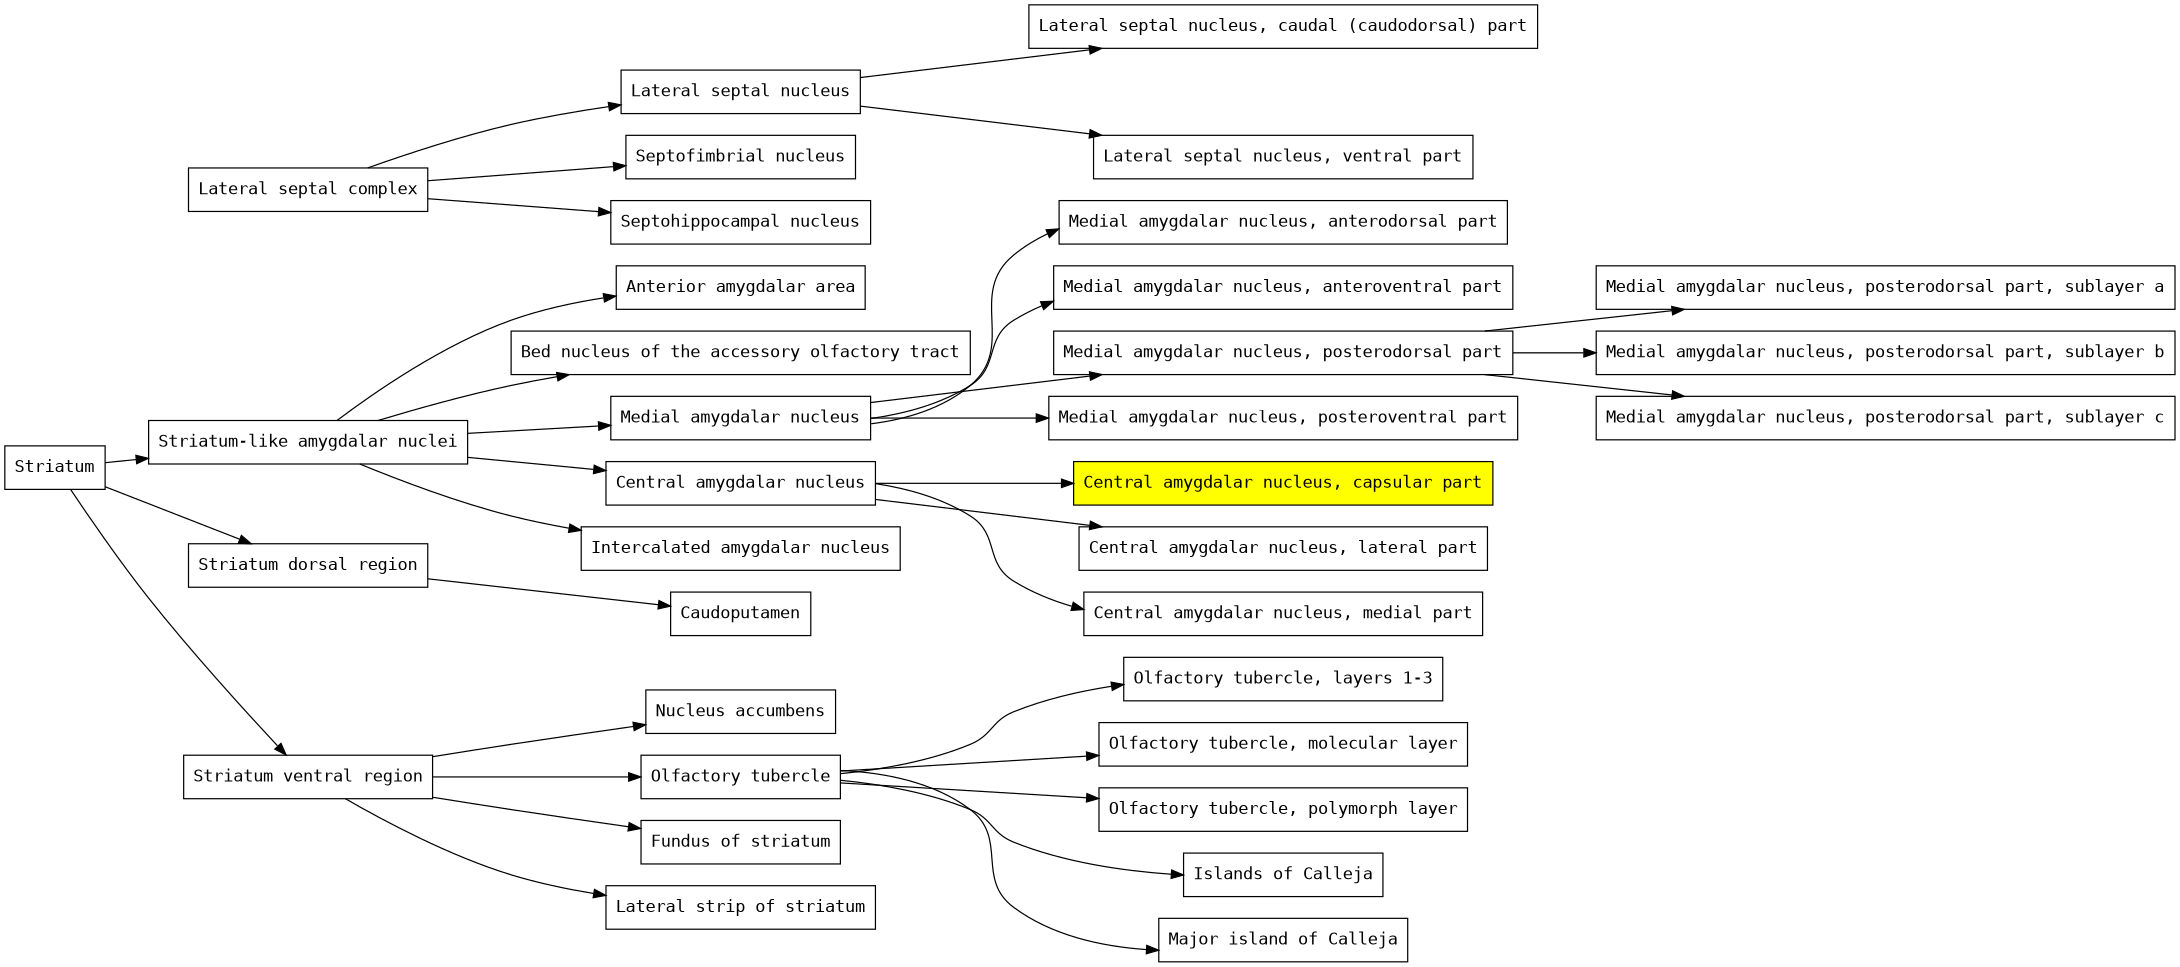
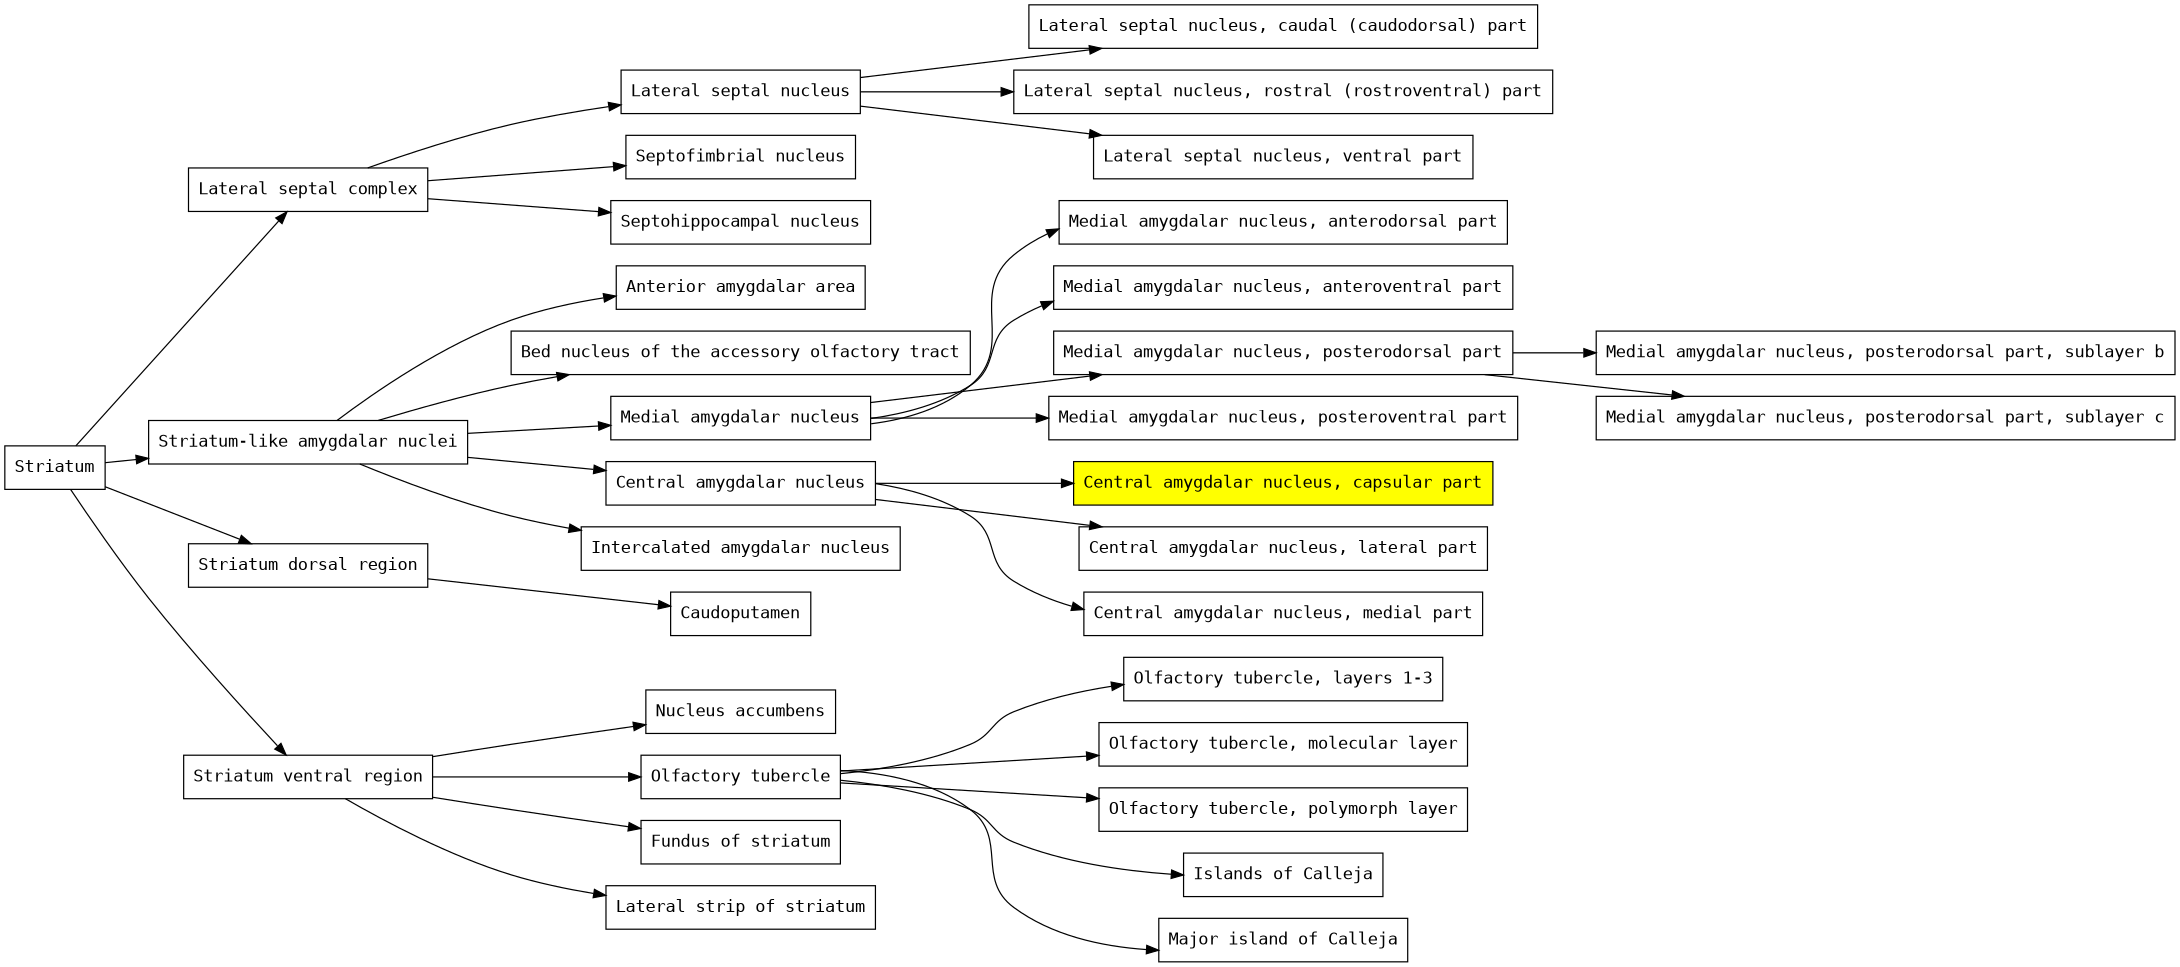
node "Lateral septal nucleus, rostral (rostroventral) part": added
node "Medial amygdalar nucleus, posterodorsal part, sublayer a": removed
edge "Striatum" -> "Lateral septal complex": added
